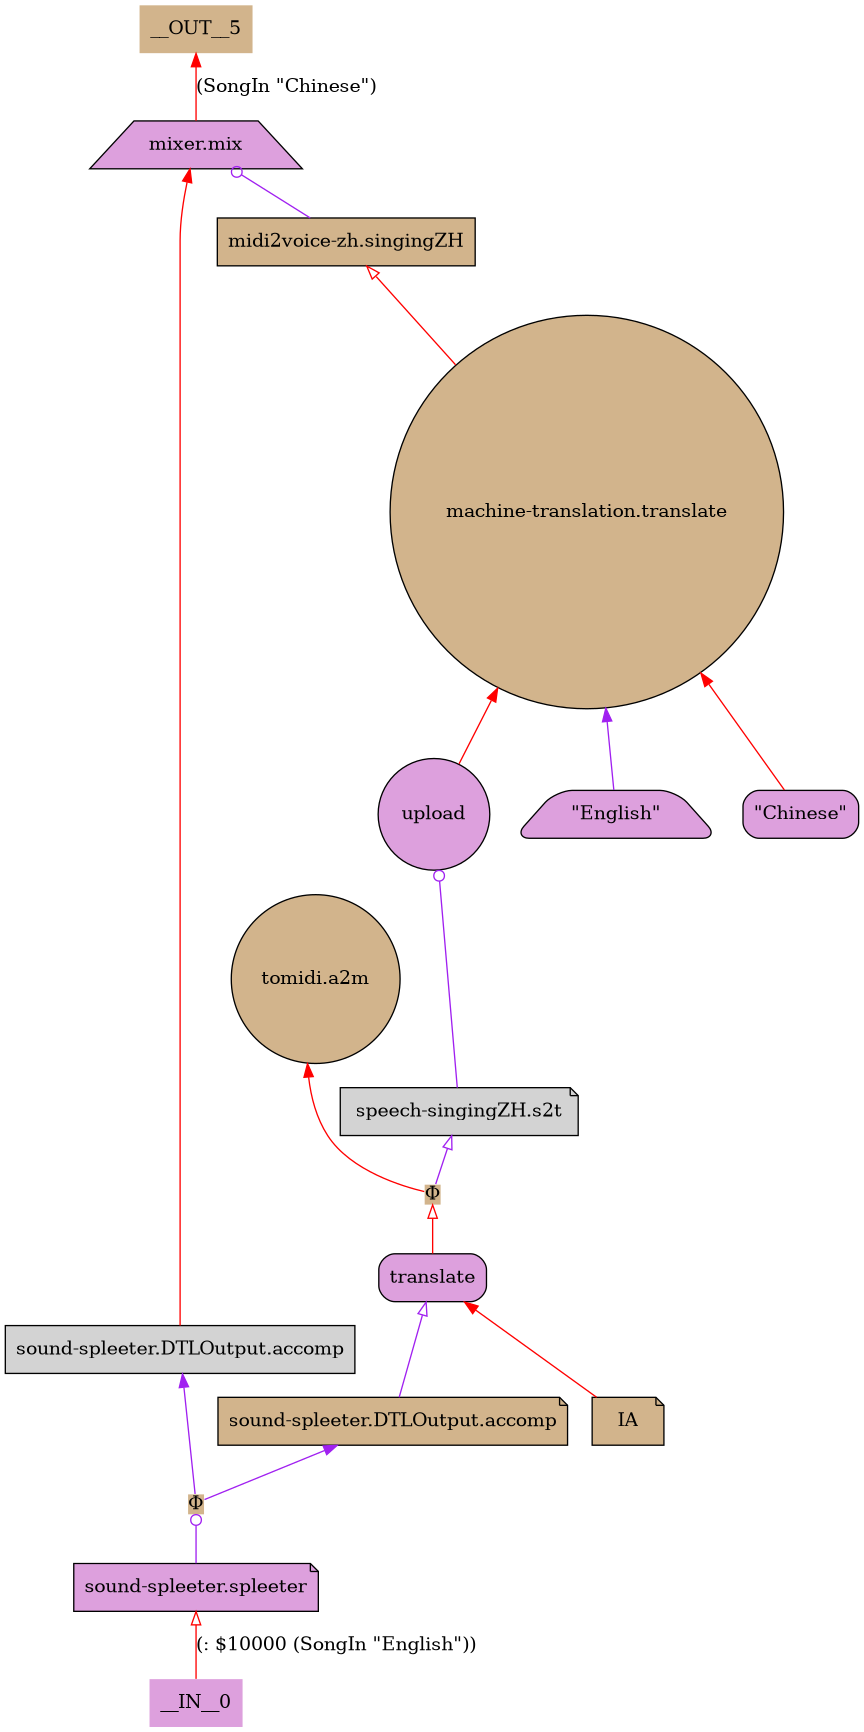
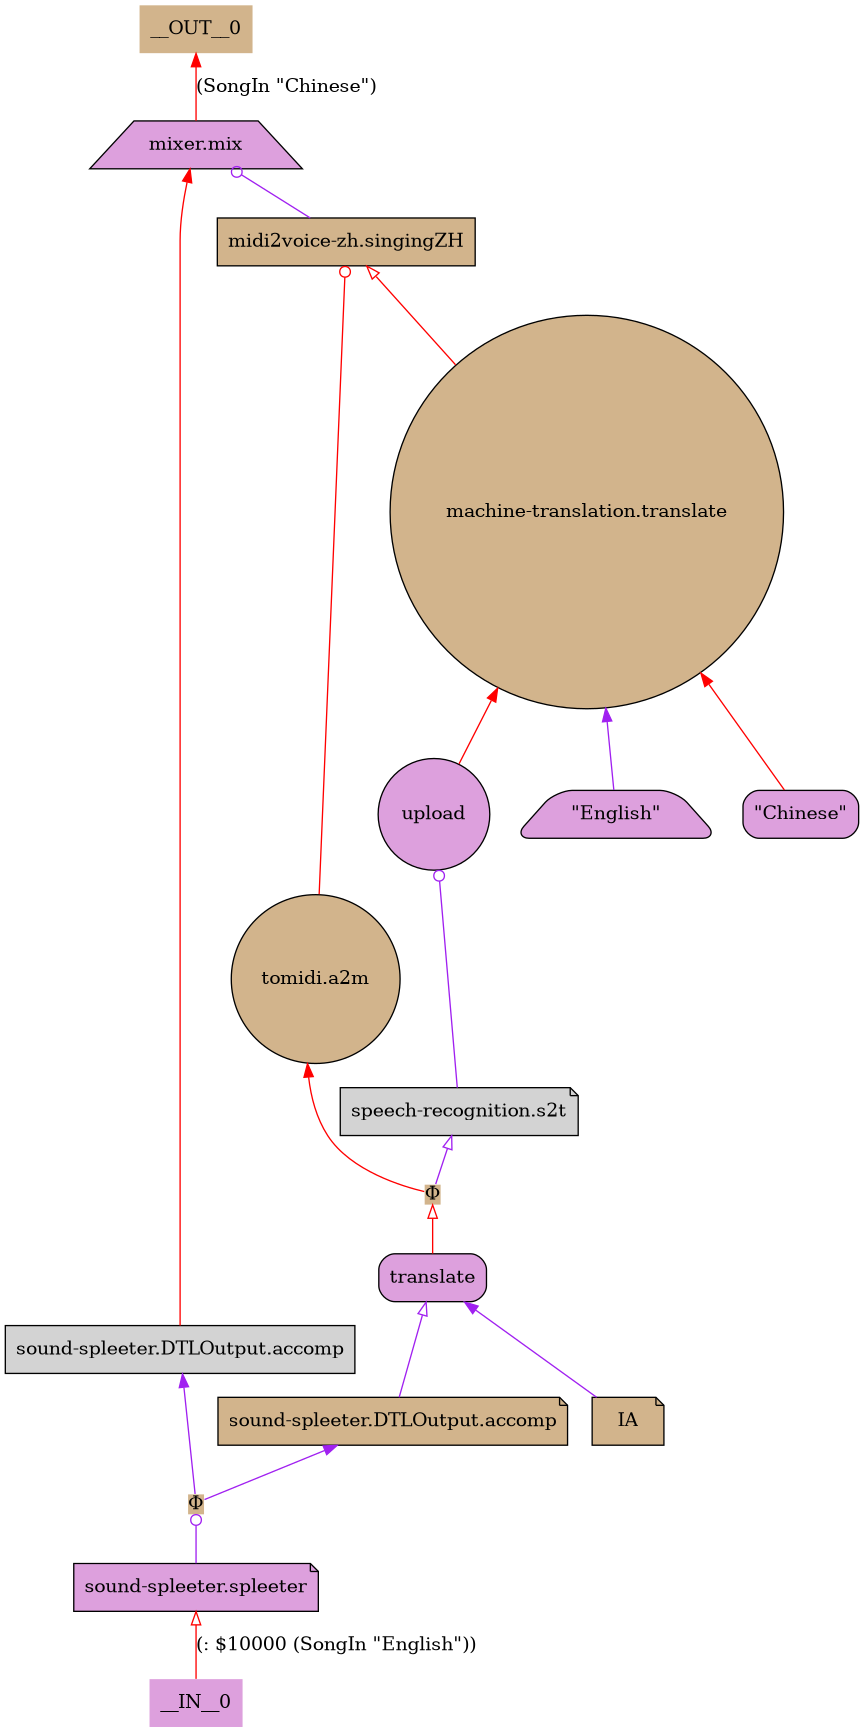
node "__OUT__5": label "__OUT__5" -> "__OUT__0"
edge "tomidi.a2m" -> "midi2voice-zh.singingZH": added
node "speech-singingZH.s2t": label "speech-singingZH.s2t" -> "speech-recognition.s2t"
edge "IA" -> "translate": color red -> purple
